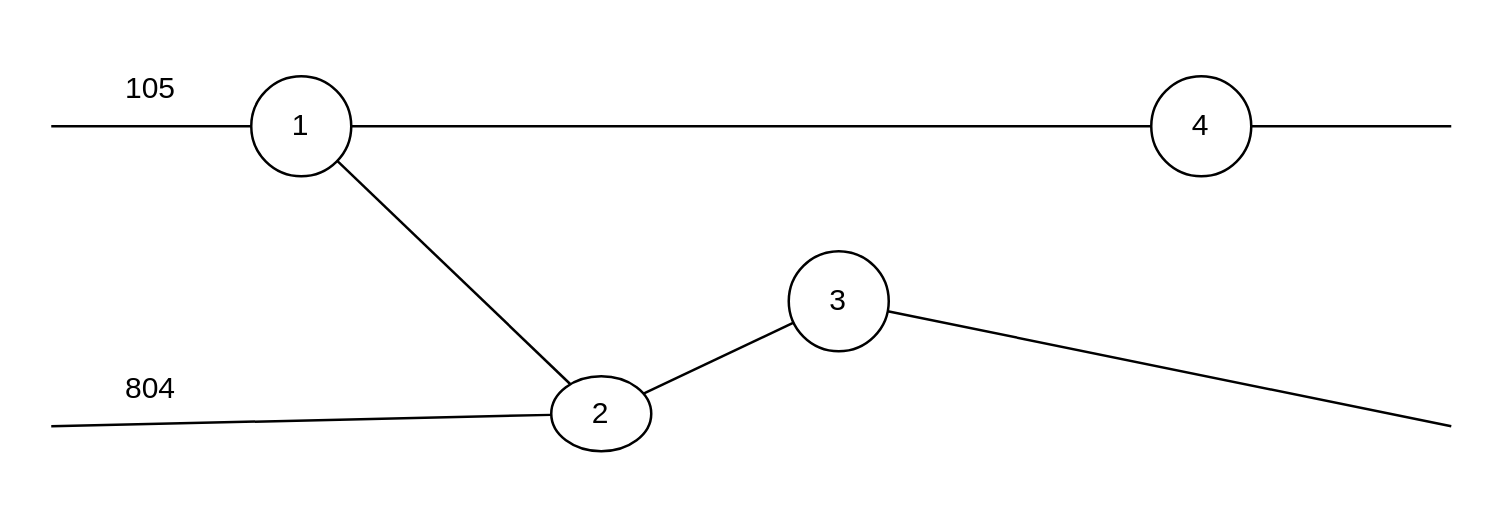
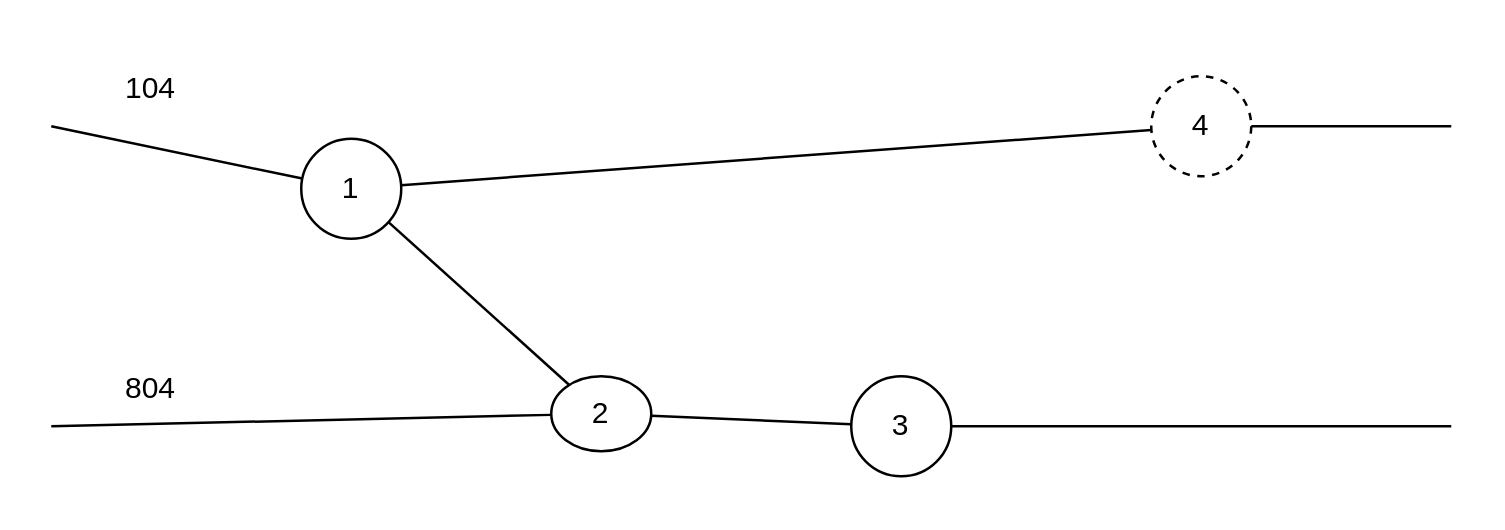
node "105": label "105" -> "104"
node "1": moved (301, 126) -> (351, 189)
node "4": style solid -> dashed
node "3": moved (839, 301) -> (901, 426)
